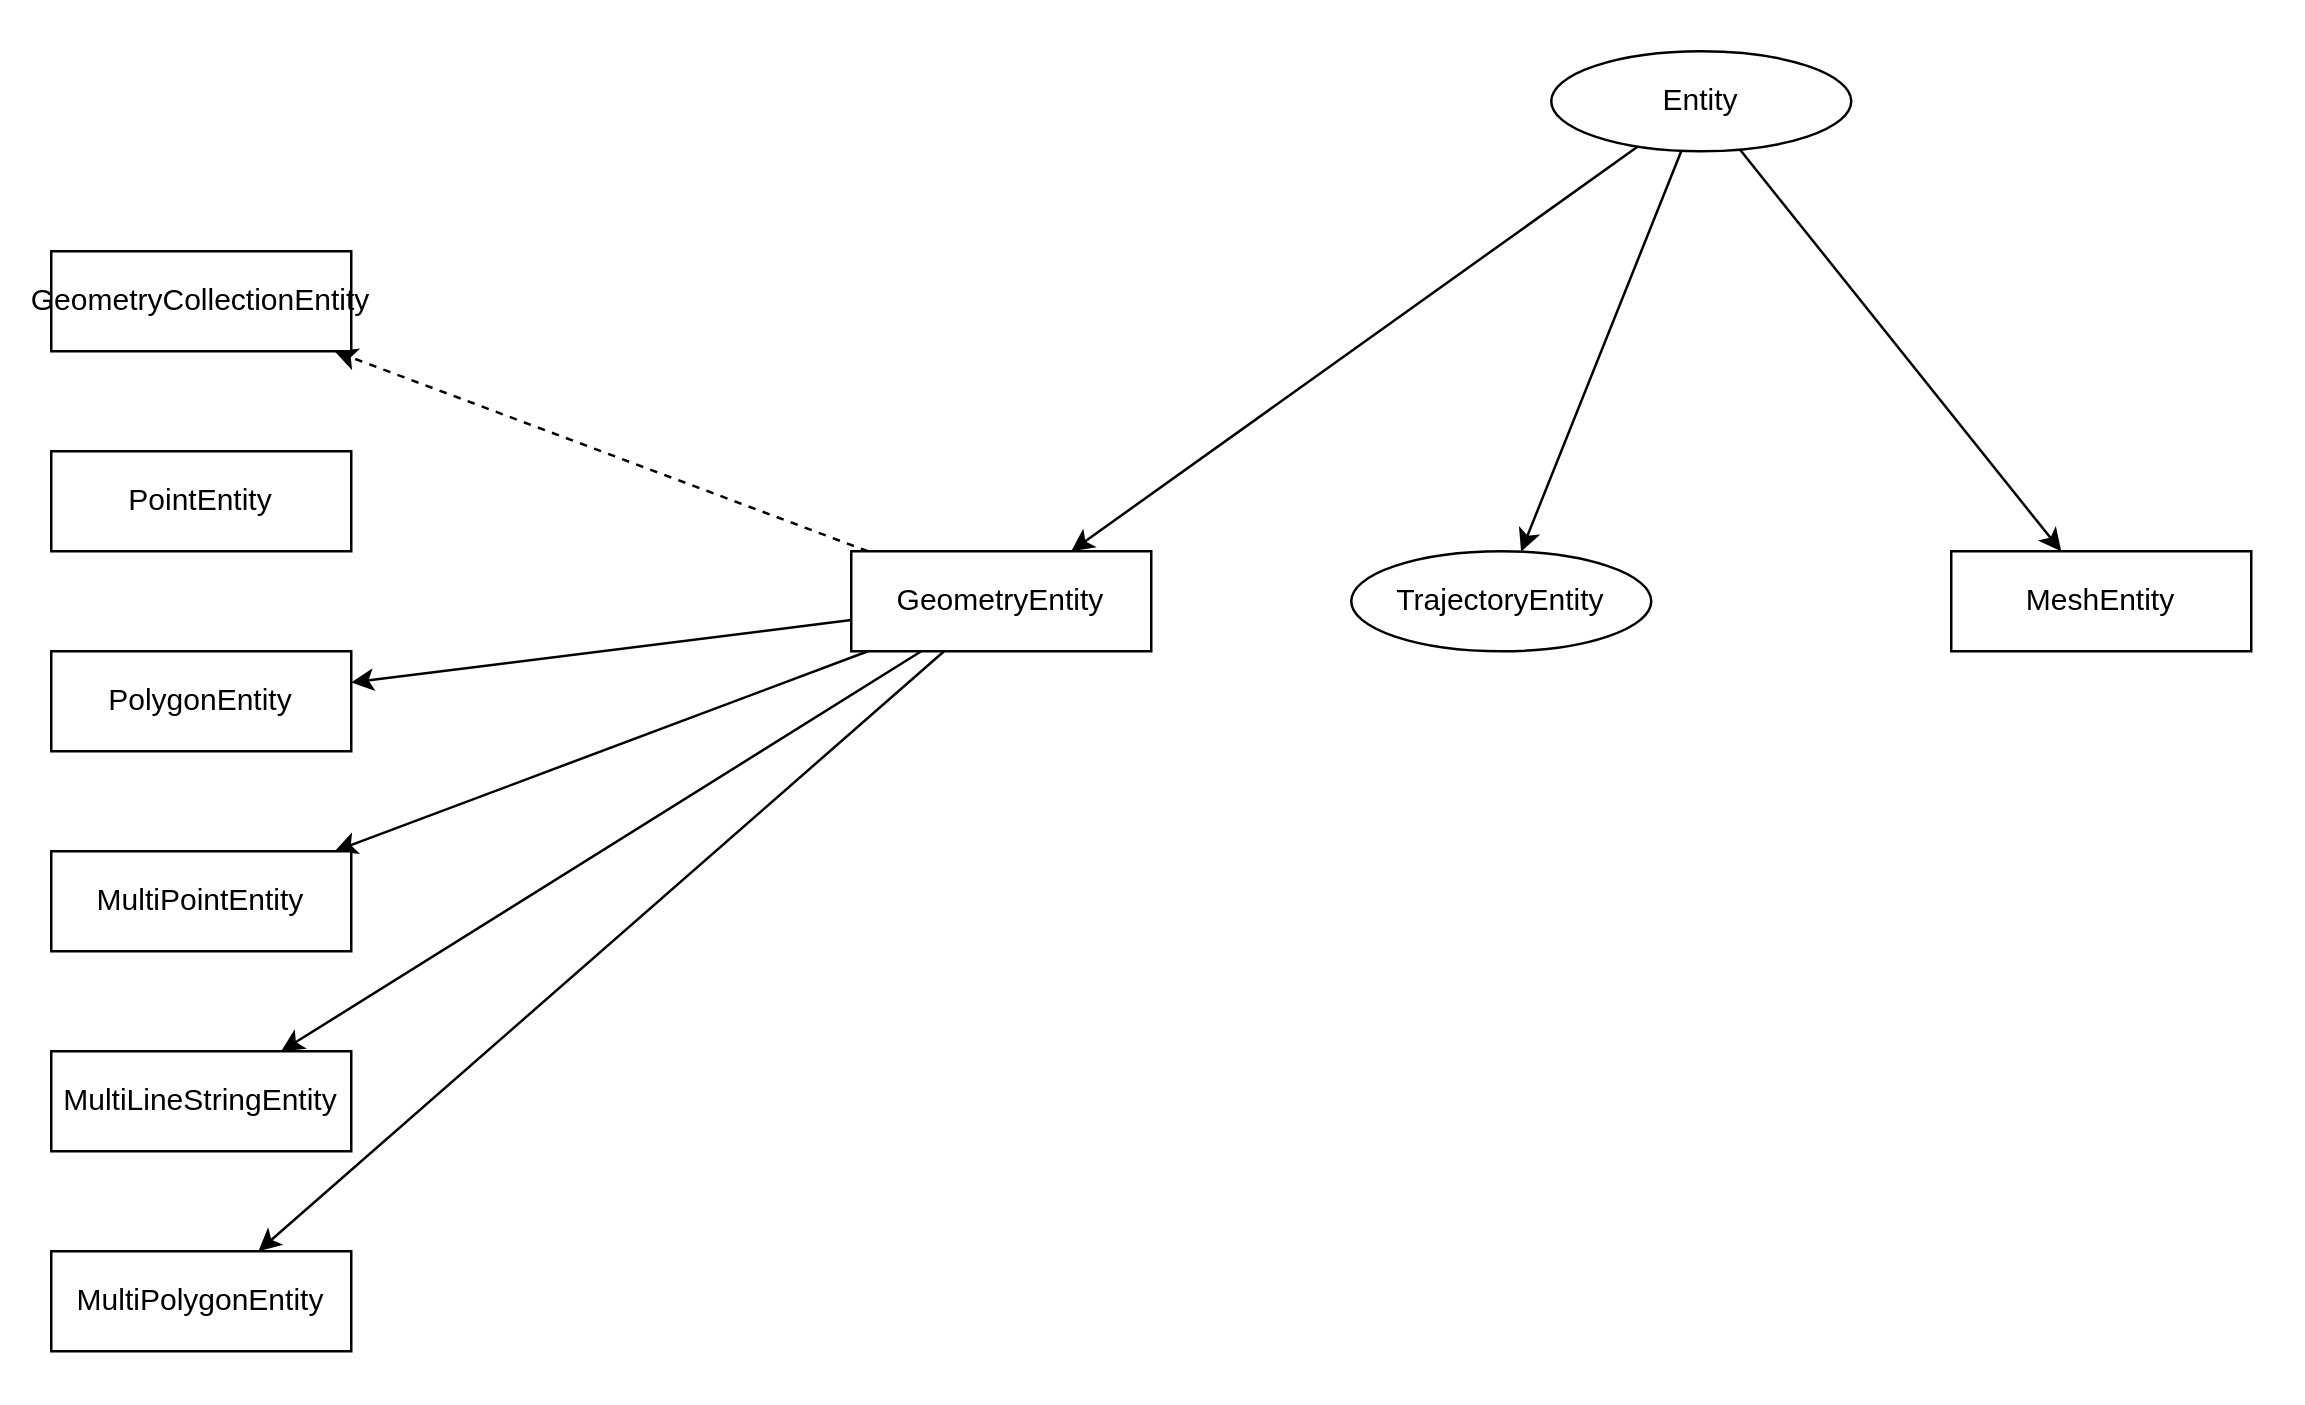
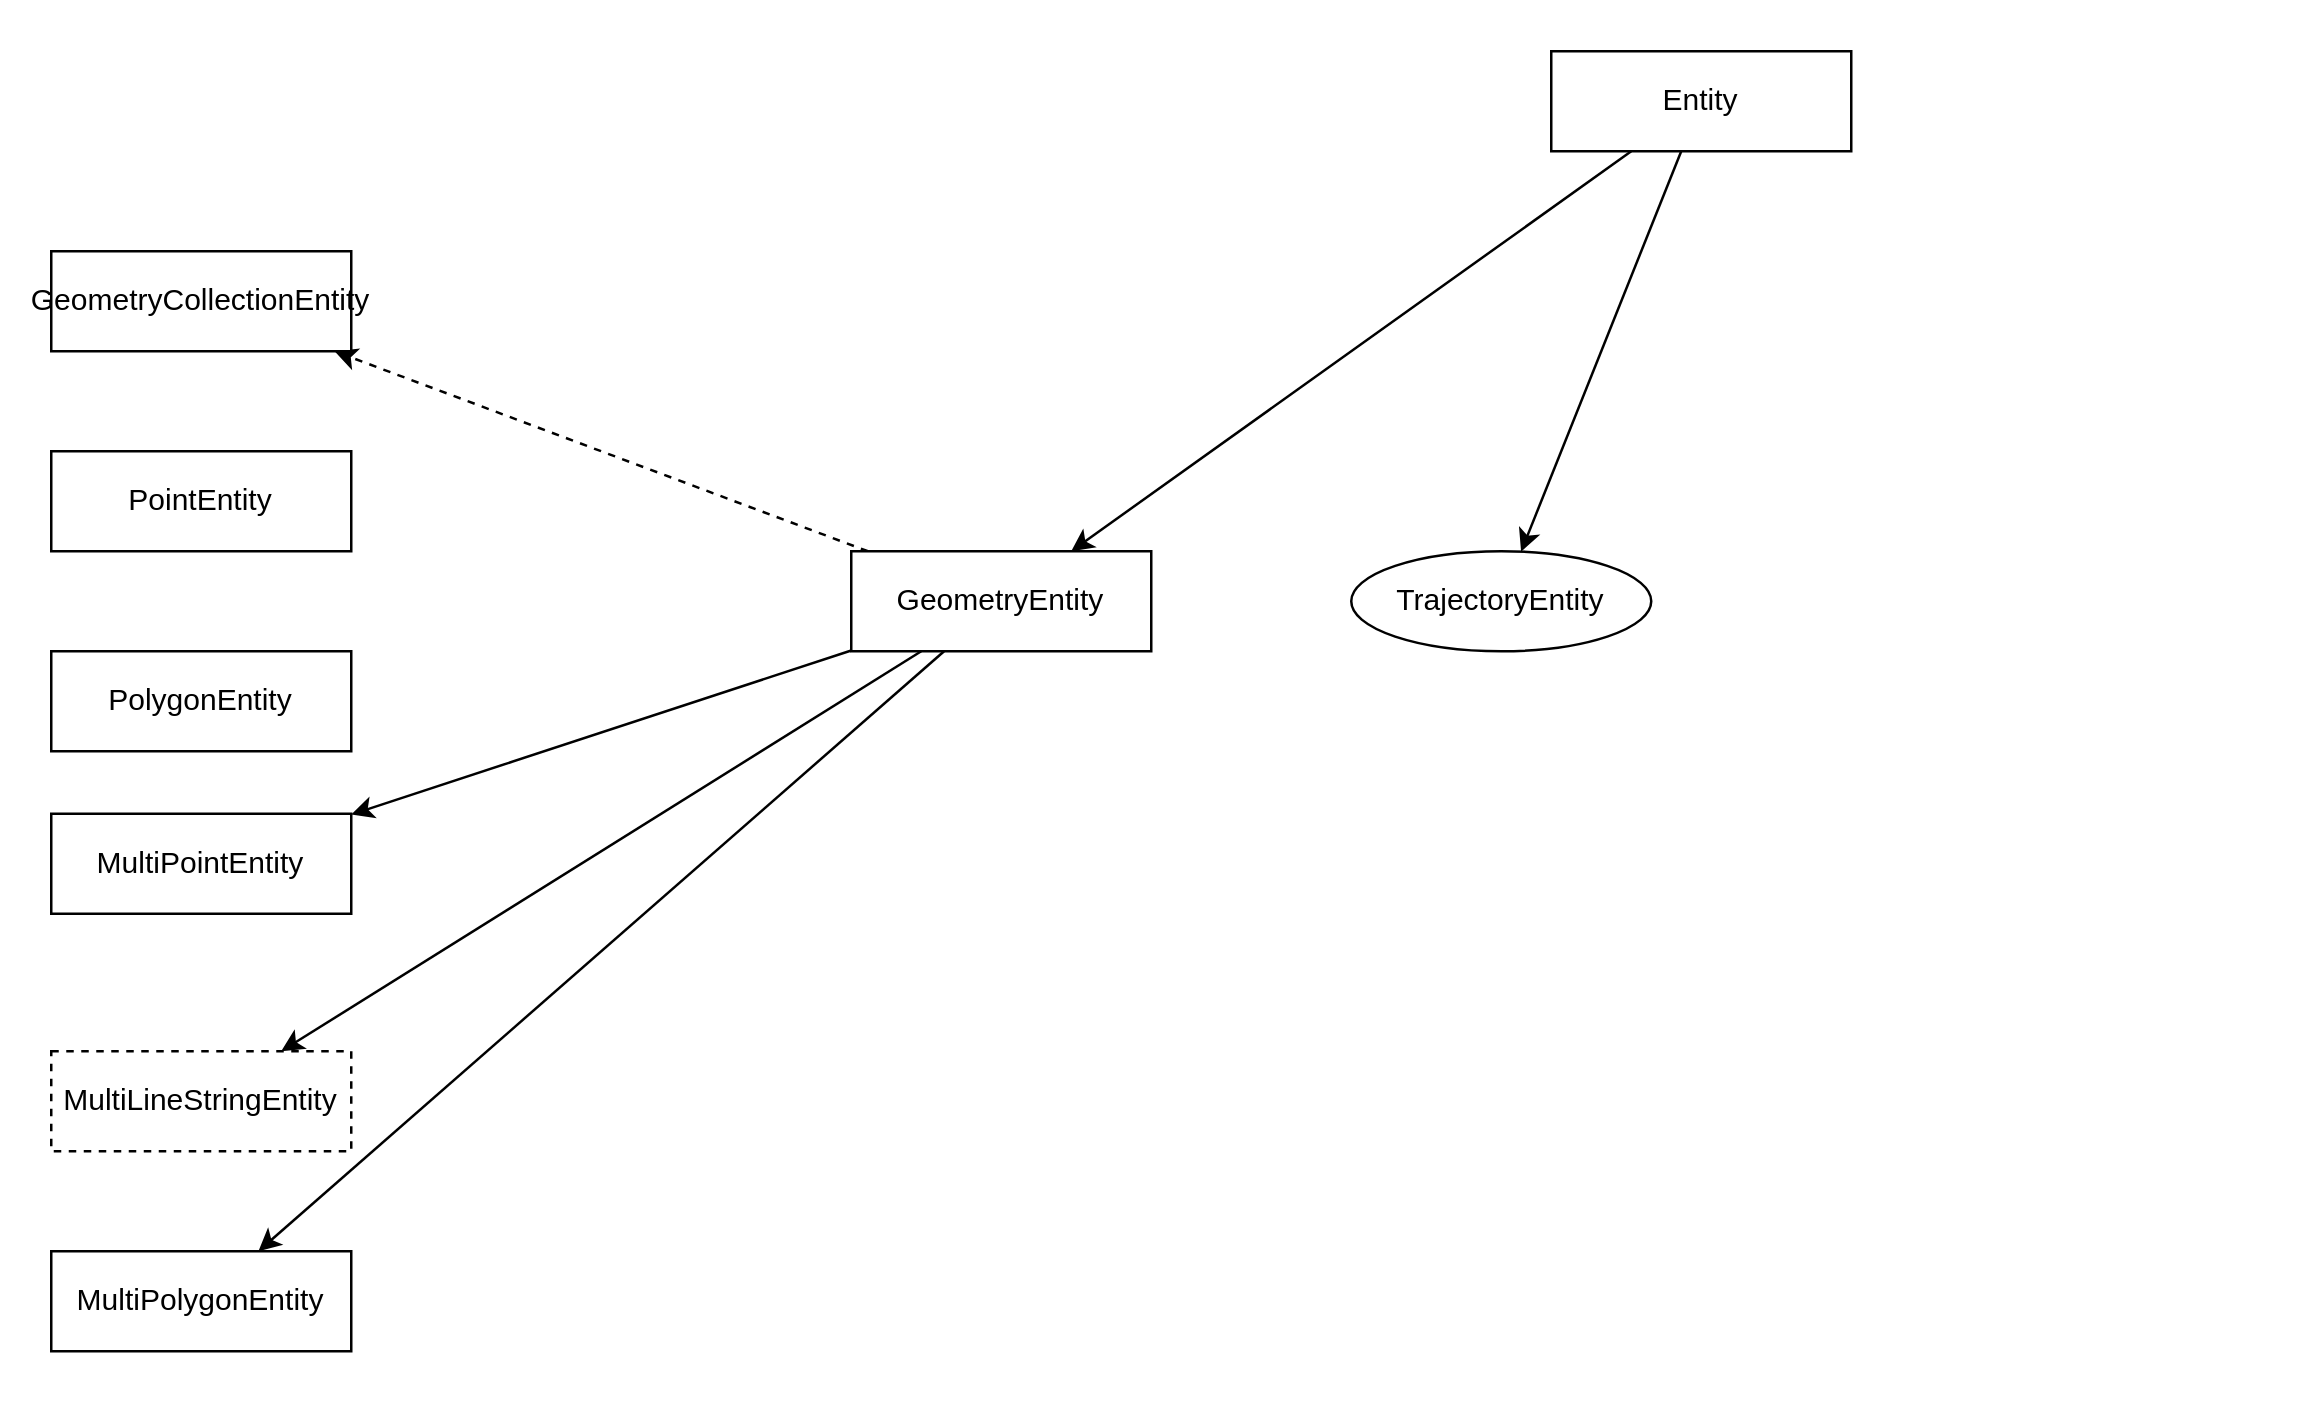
node "Entity": shape ellipse -> rectangle
edge "Entity" -> "MeshEntity": removed
node "MeshEntity": removed
edge "GeometryEntity" -> "PolygonEntity": removed
node "MultiPointEntity": moved (201, 901) -> (201, 864)
node "MultiLineStringEntity": style solid -> dashed
